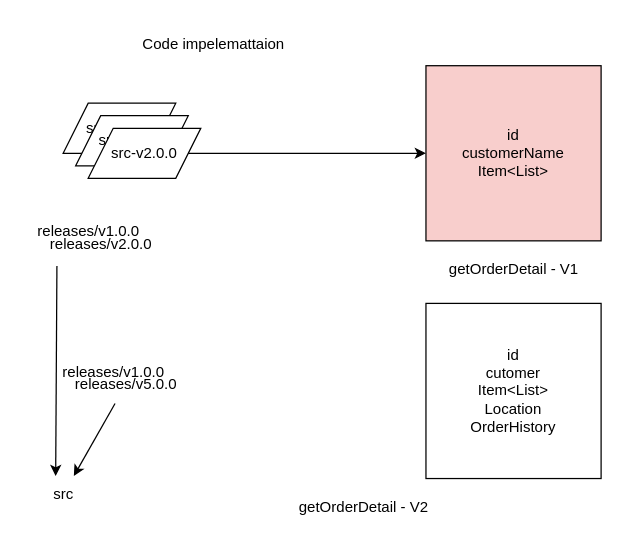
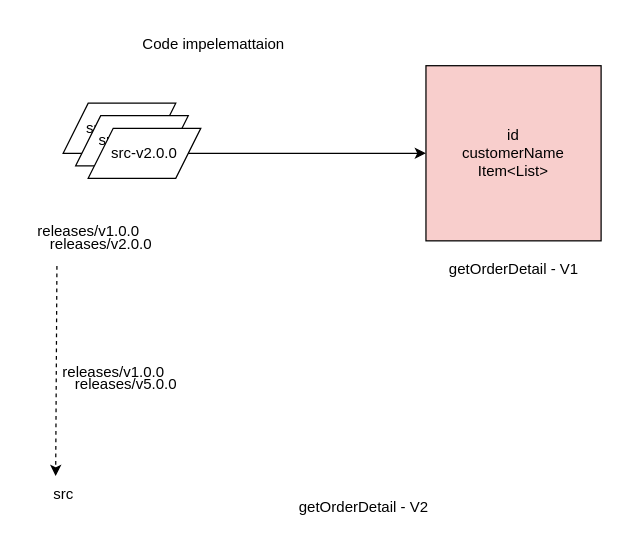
edge "releases/v2.0.0" -> "src": style solid -> dashed
node "id cutomer Item<List> Location OrderHistory": removed
edge "releases/v5.0.0" -> "src": removed
